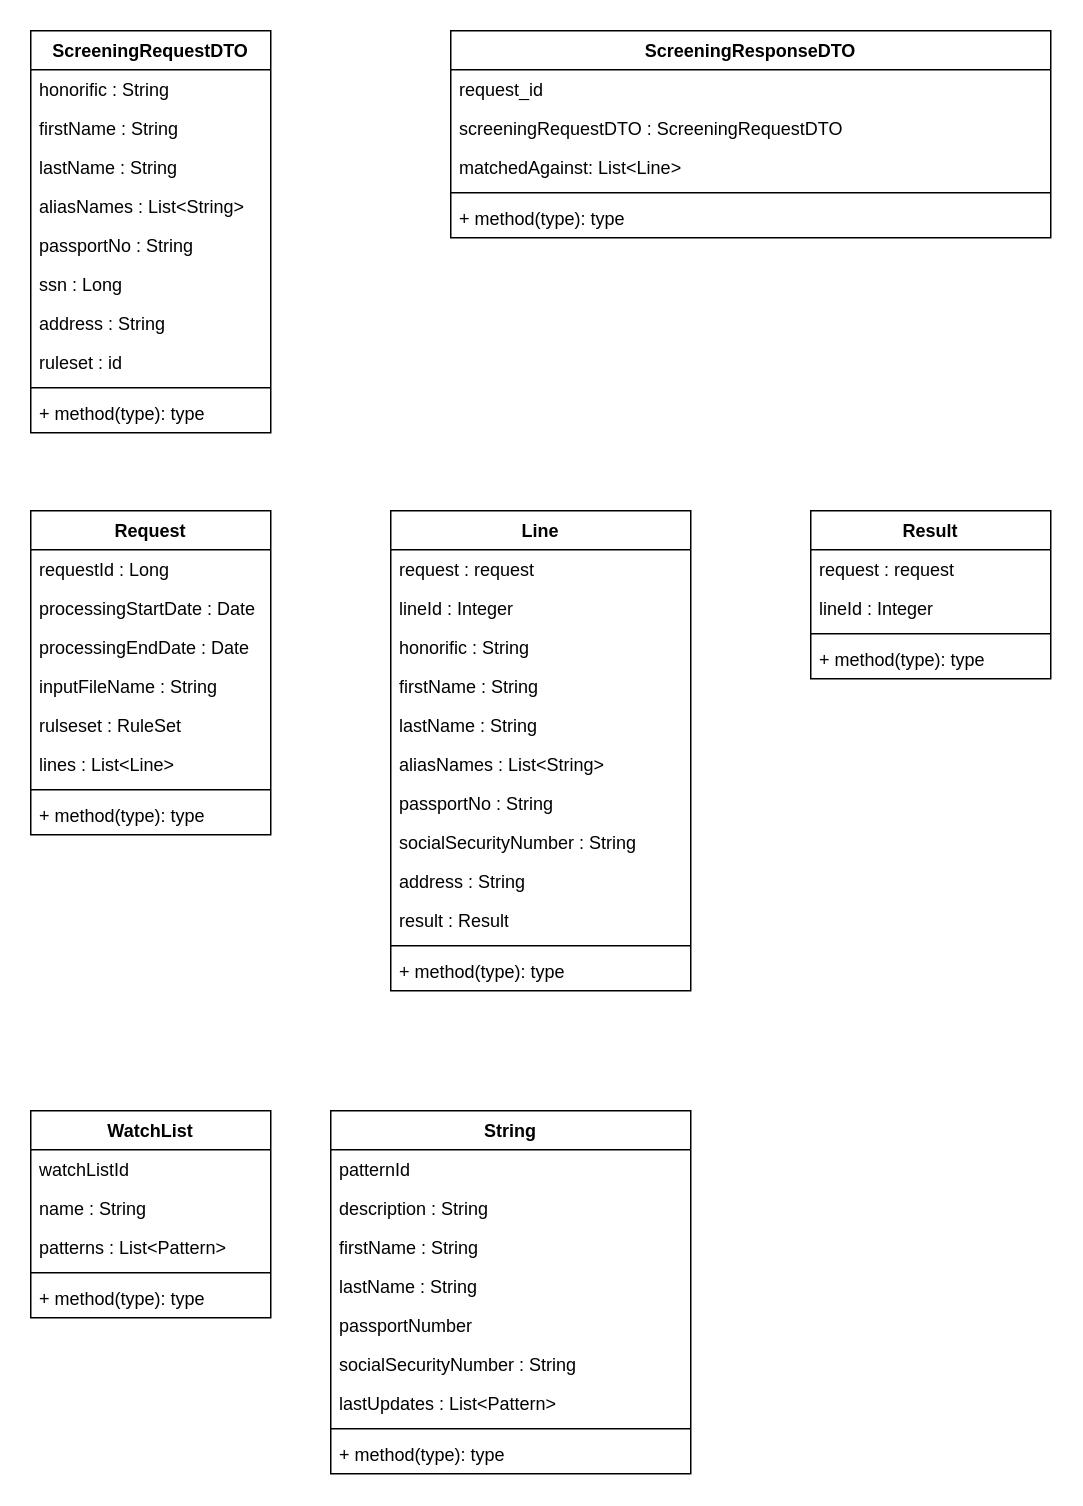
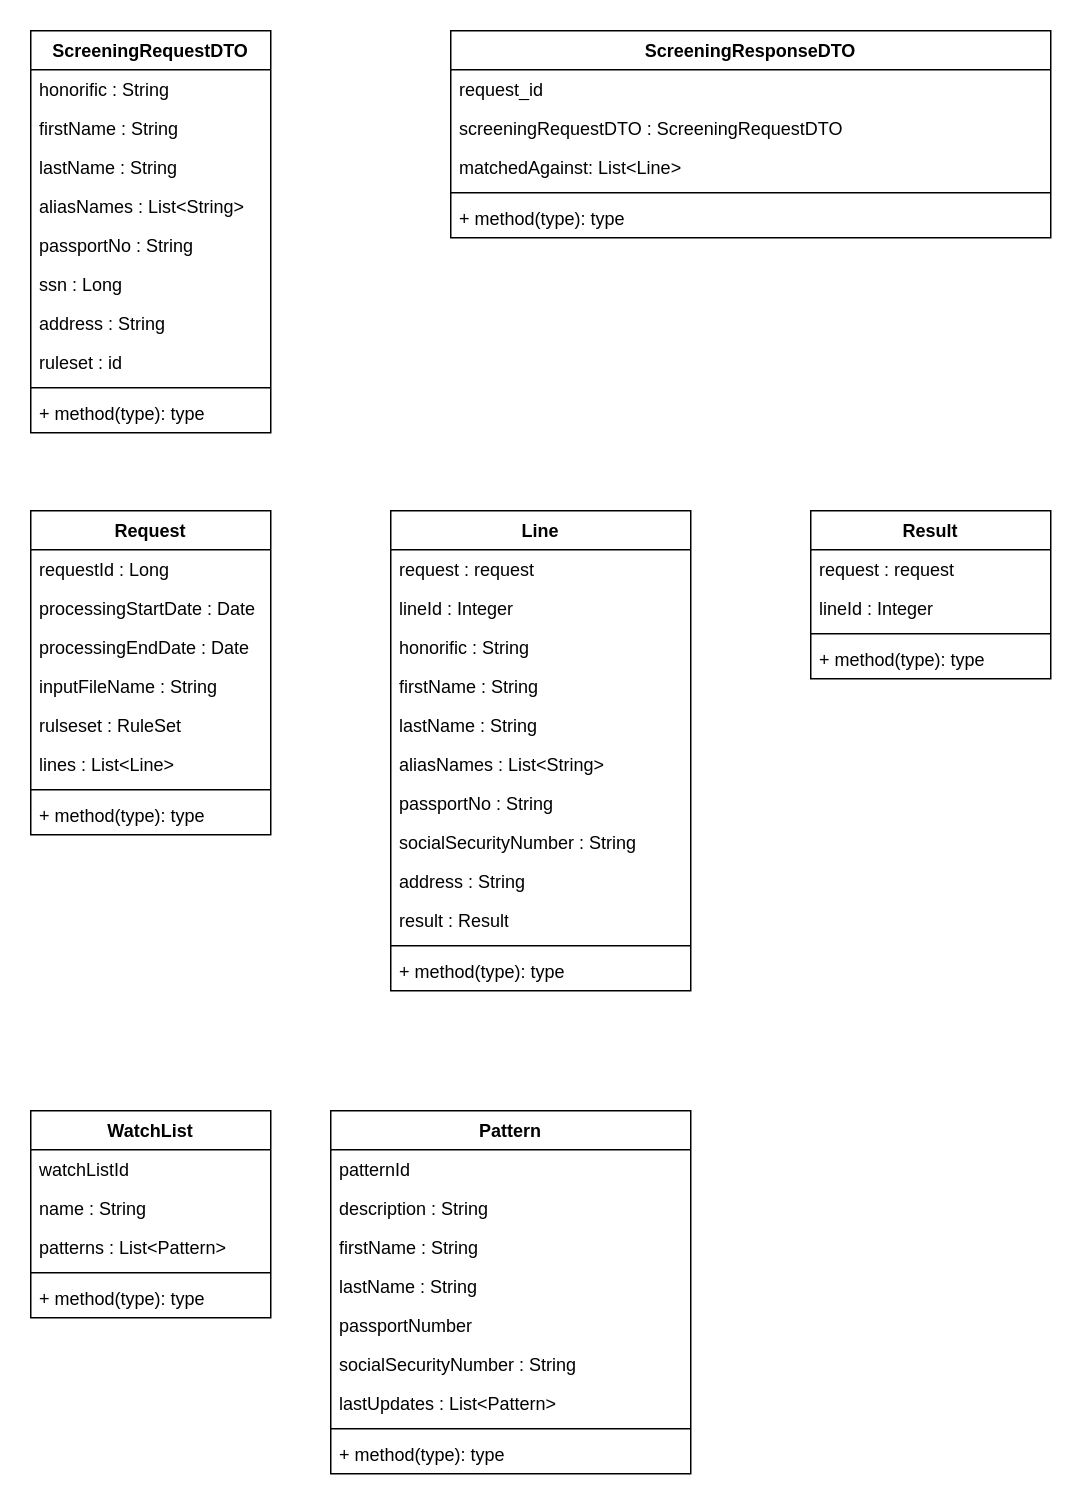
node "String": label "String" -> "Pattern"
